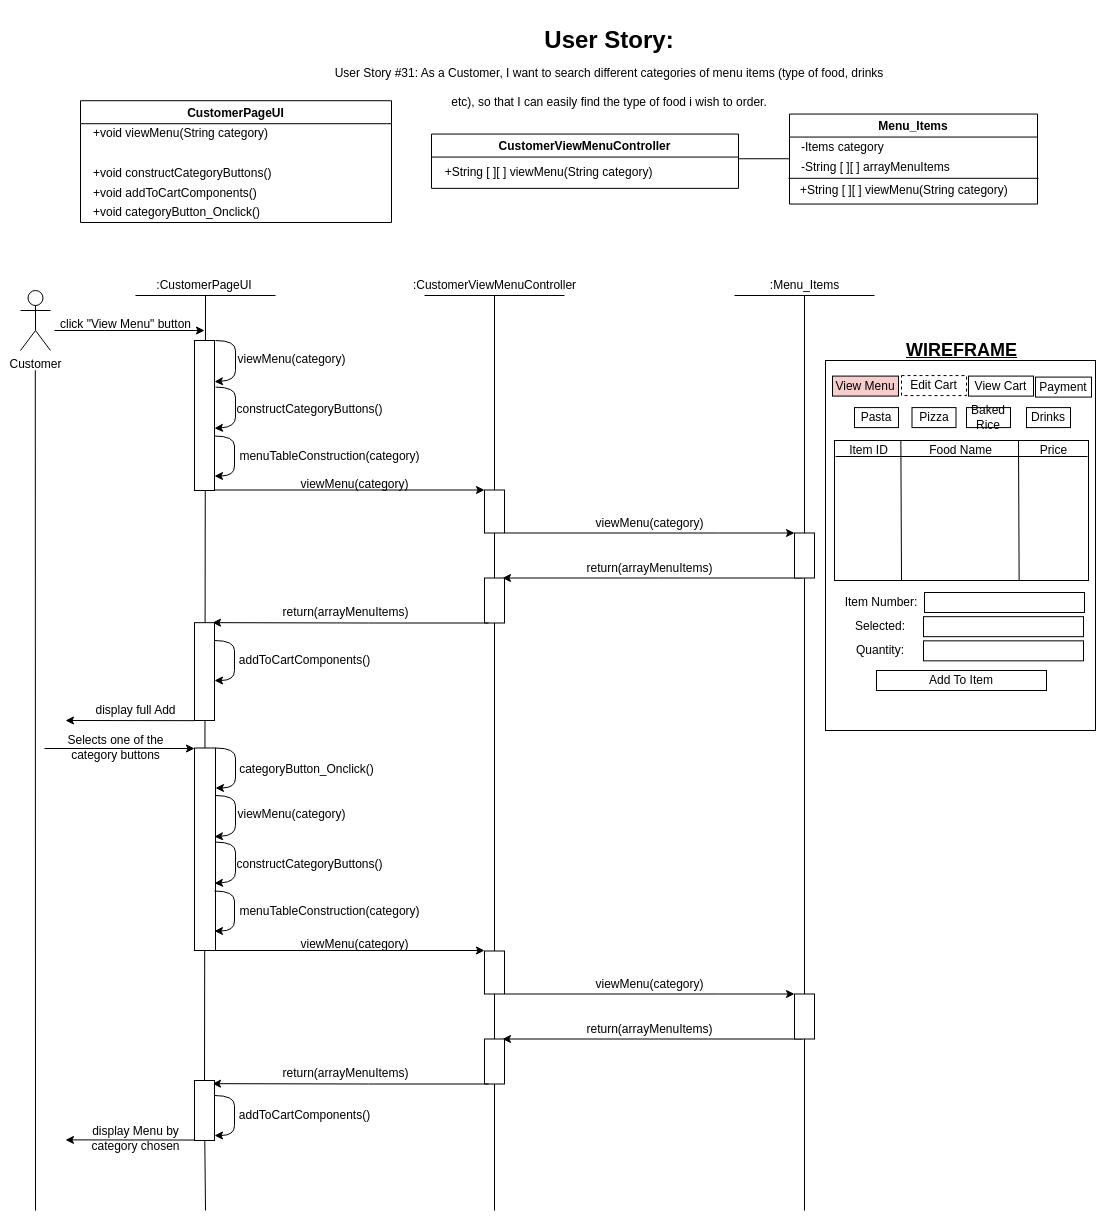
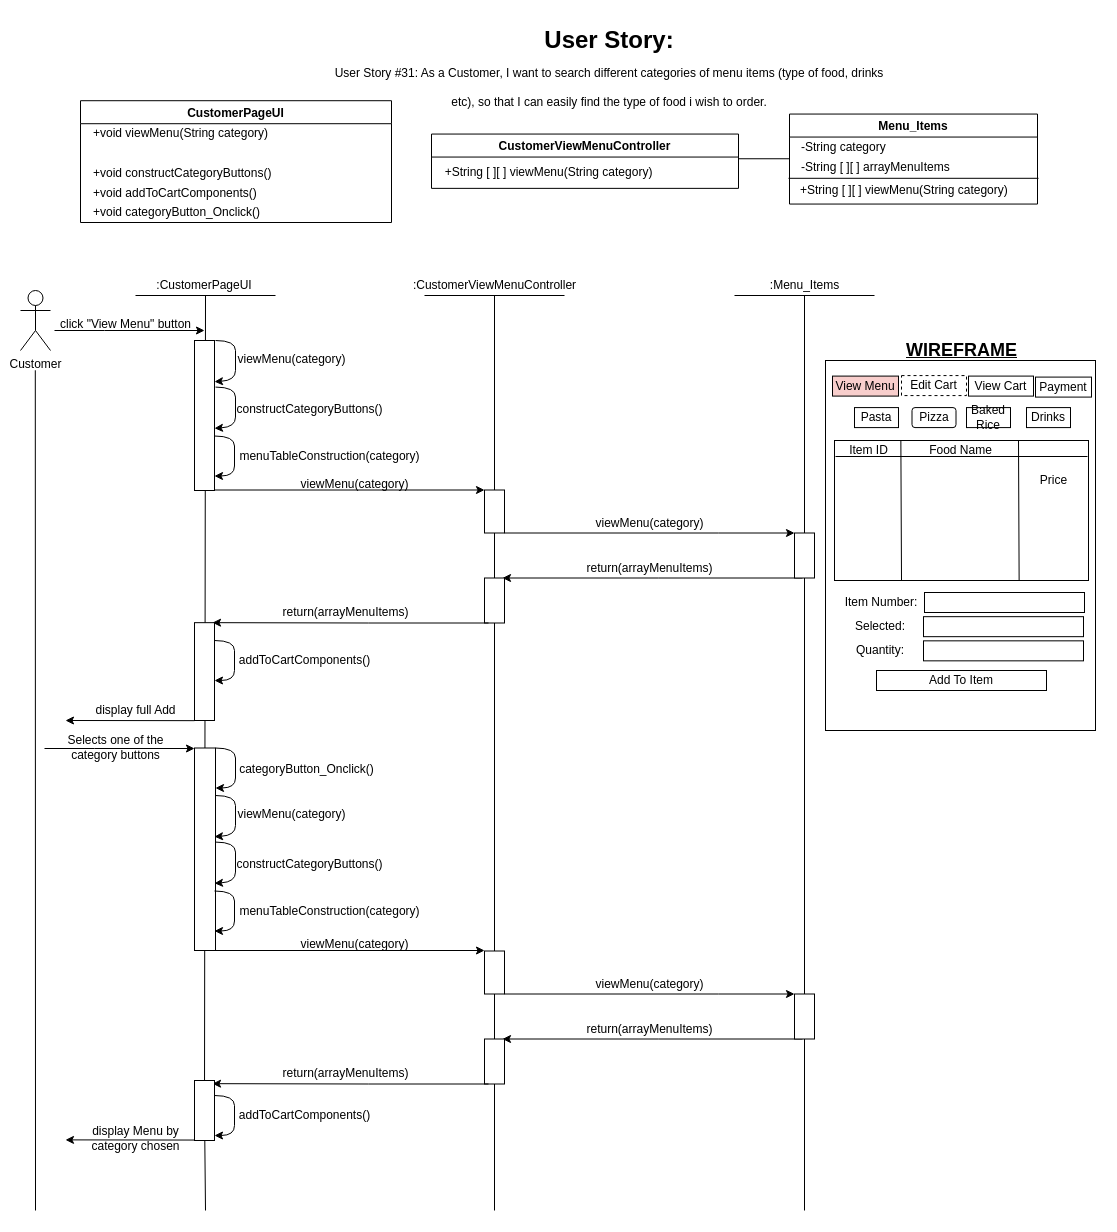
node "-Items category": label "-Items category" -> "-String category"
node "Pizza": shape rectangle -> rounded rectangle
node "Price": moved (1054, 451) -> (1054, 481)
